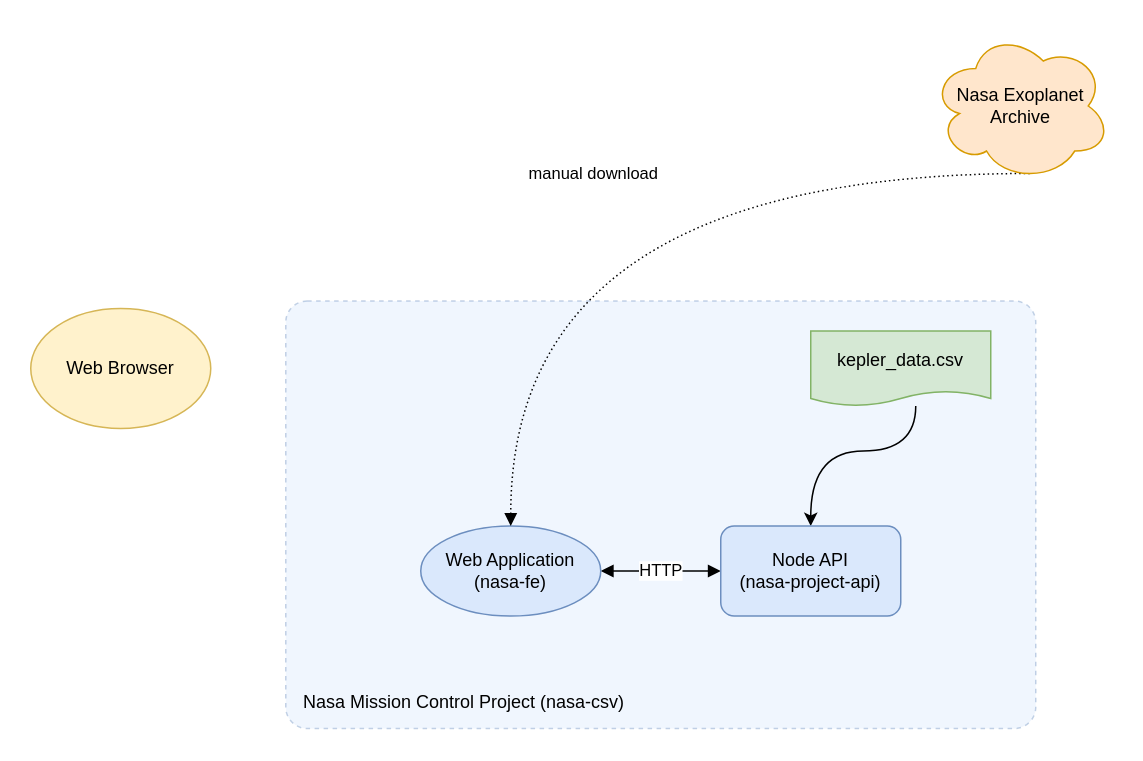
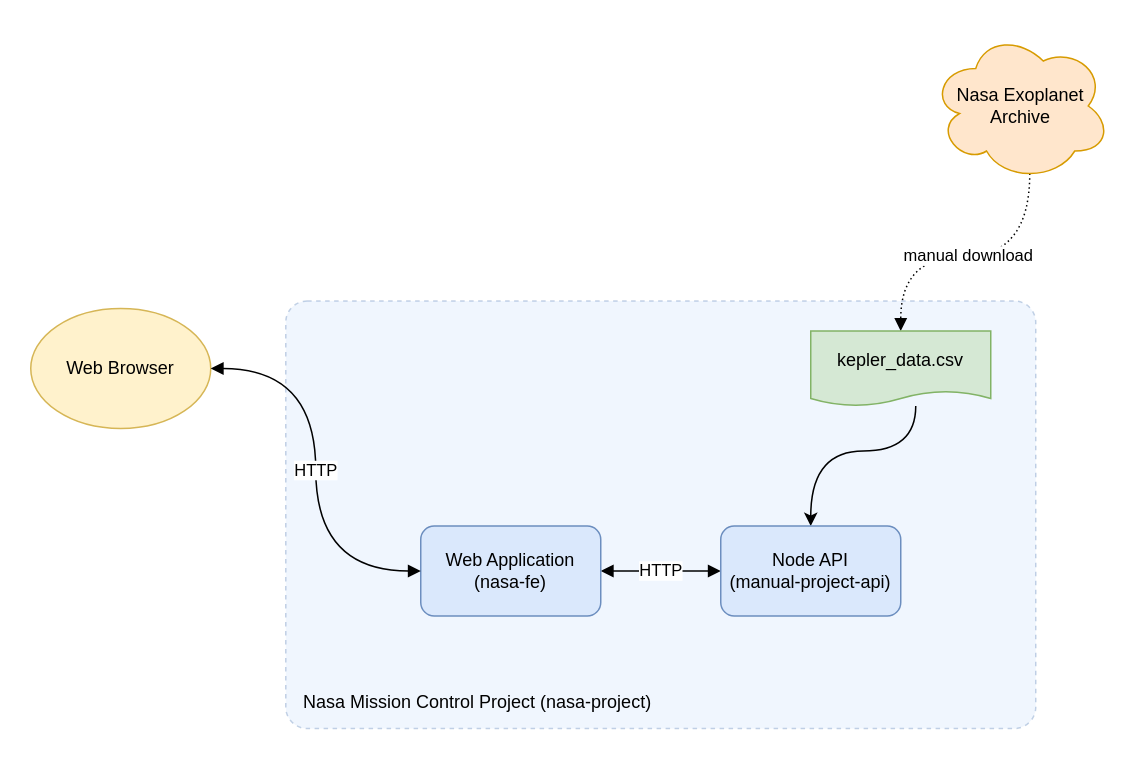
edge "Nasa Exoplanet Archive" -> "Web Application (nasa-fe)": now "Nasa Exoplanet Archive" -> "kepler_data.csv"
edge "Web Browser" -- "Web Application (nasa-fe)": added, label "HTTP"
node "Web Application (nasa-fe)": shape ellipse -> rounded rectangle
node "Node API (nasa-project-api)": label "Node API (nasa-project-api)" -> "Node API (manual-project-api)"
node "Nasa Mission Control Project (nasa-csv)": label "Nasa Mission Control Project (nasa-csv)" -> "Nasa Mission Control Project (nasa-project)"
